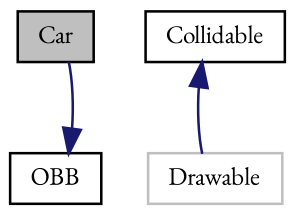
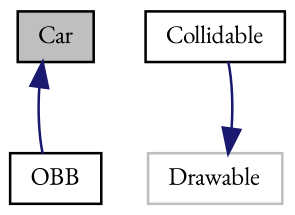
edge "Car" -> "OBB": reversed
edge "Drawable" -> "Collidable": reversed
